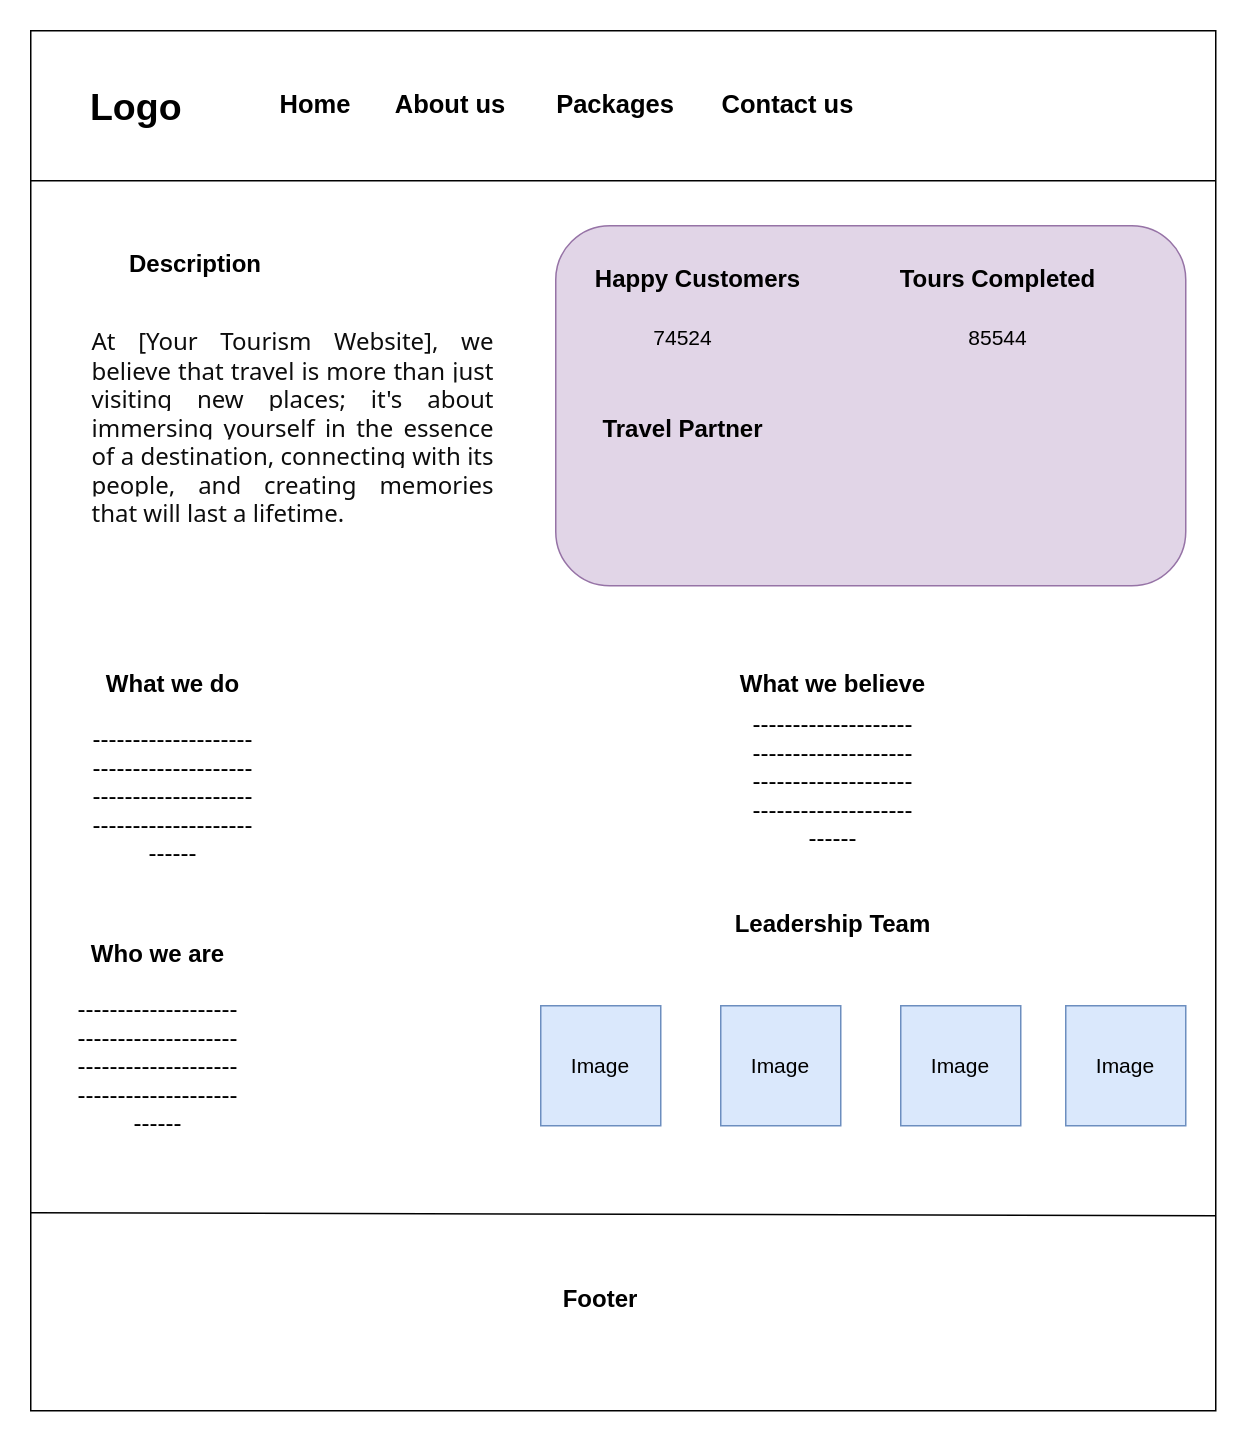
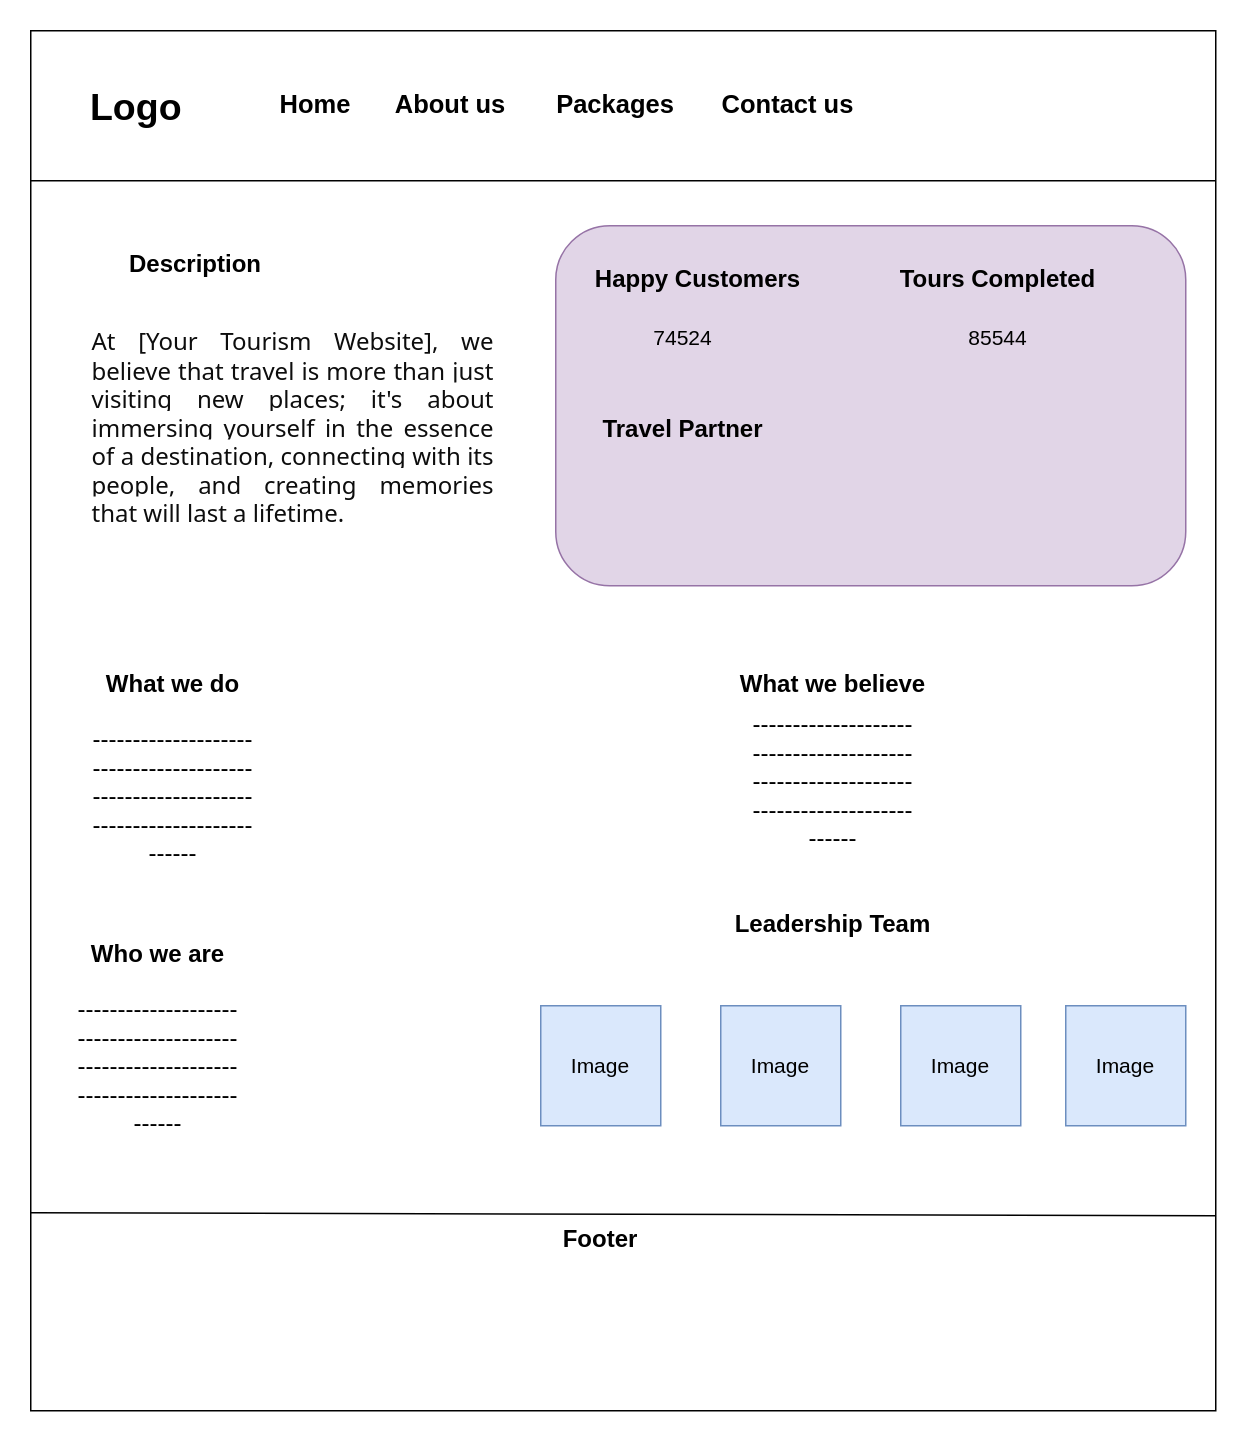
node "Footer": moved (601, 1298) -> (601, 1238)
